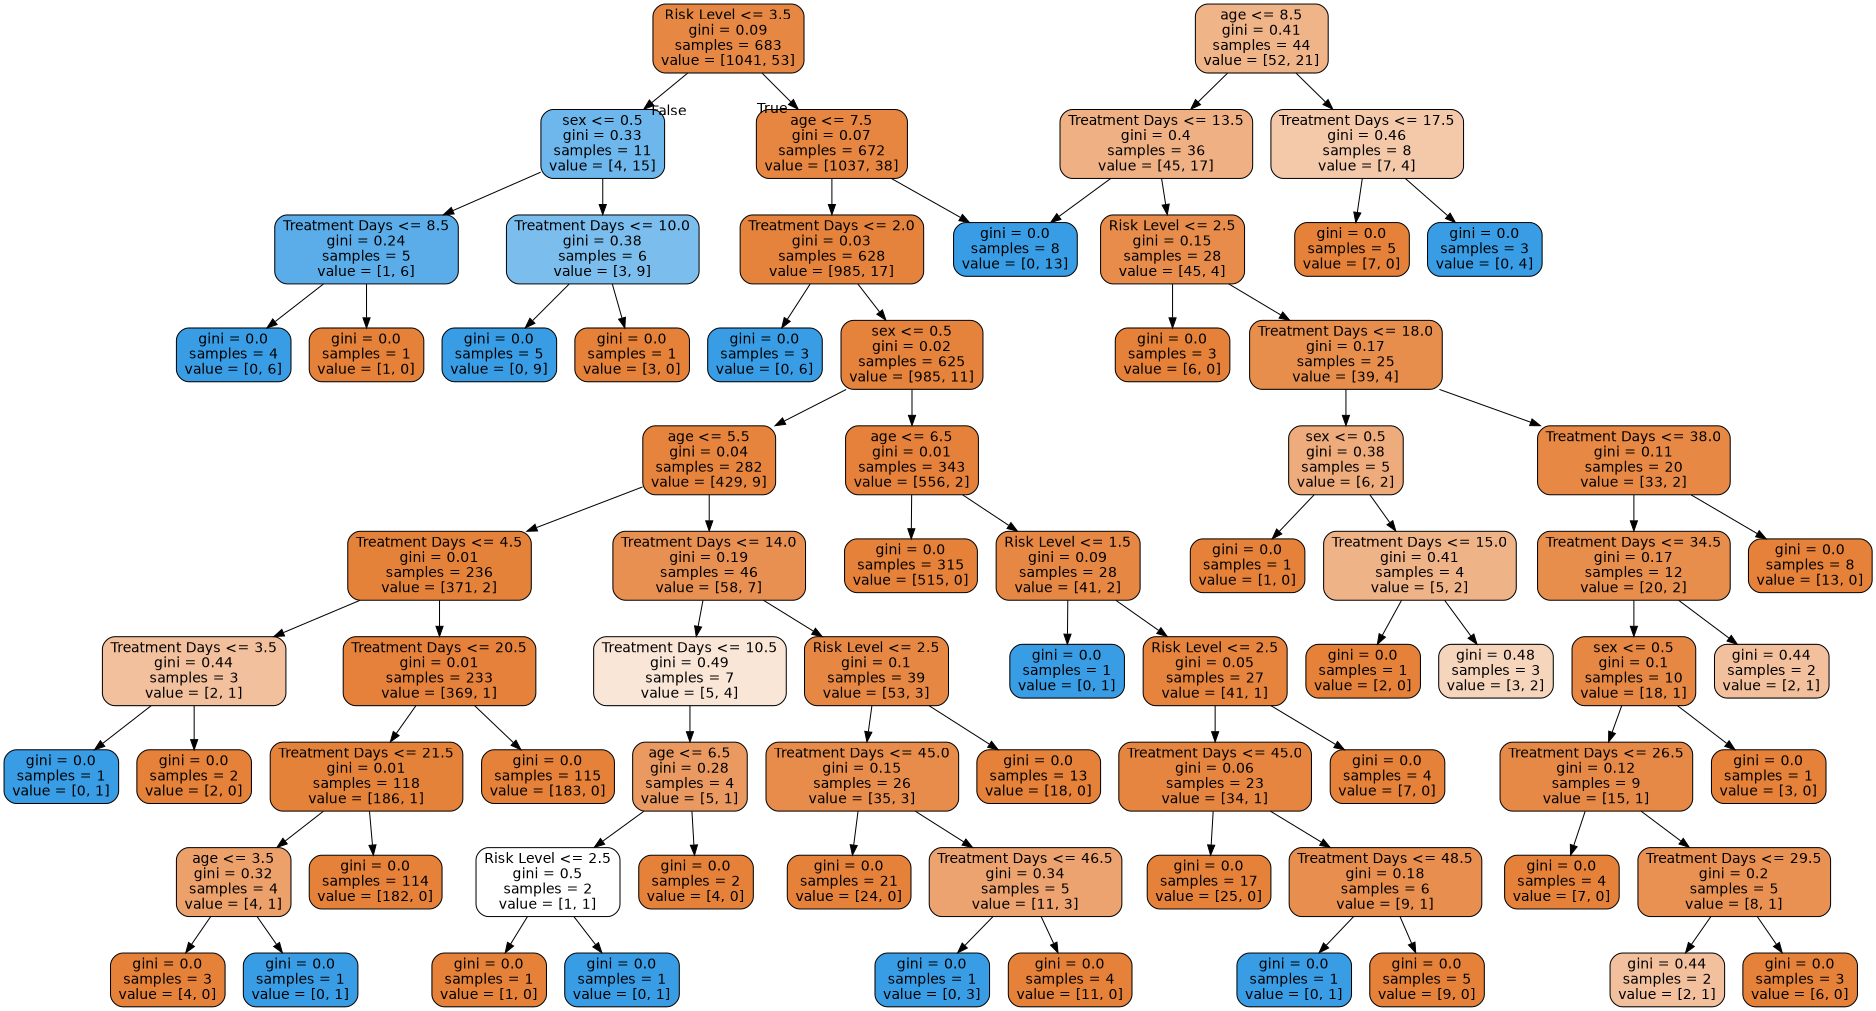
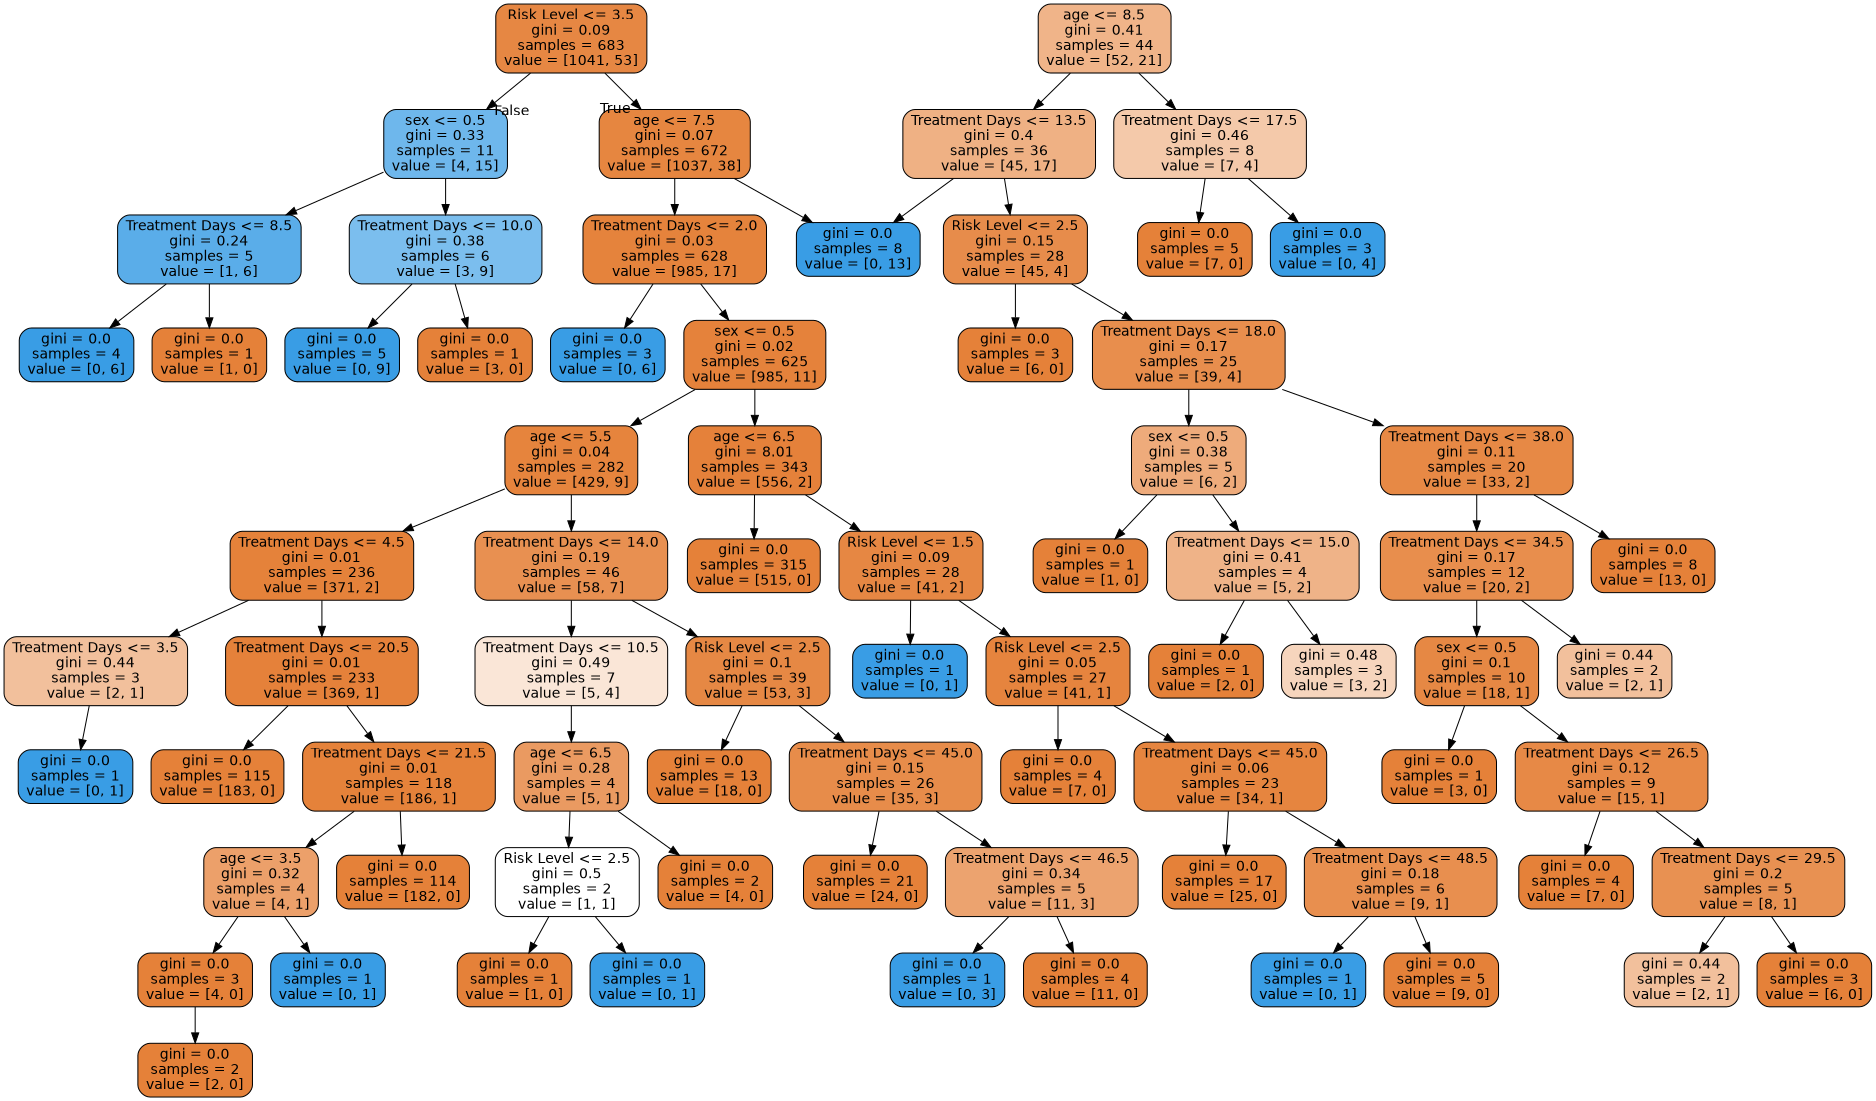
node "age <= 6.5 gini = 0.01 samples = 343 value = [556, 2]": label "age <= 6.5 gini = 0.01 samples = 343 value = [556, 2]" -> "age <= 6.5 gini = 8.01 samples = 343 value = [556, 2]"
edge "Treatment Days <= 3.5 gini = 0.44 samples = 3 value = [2, 1]" -> "gini = 0.0 samples = 2 value = [2, 0]": now "gini = 0.0 samples = 3 value = [4, 0]" -> "gini = 0.0 samples = 2 value = [2, 0]"
